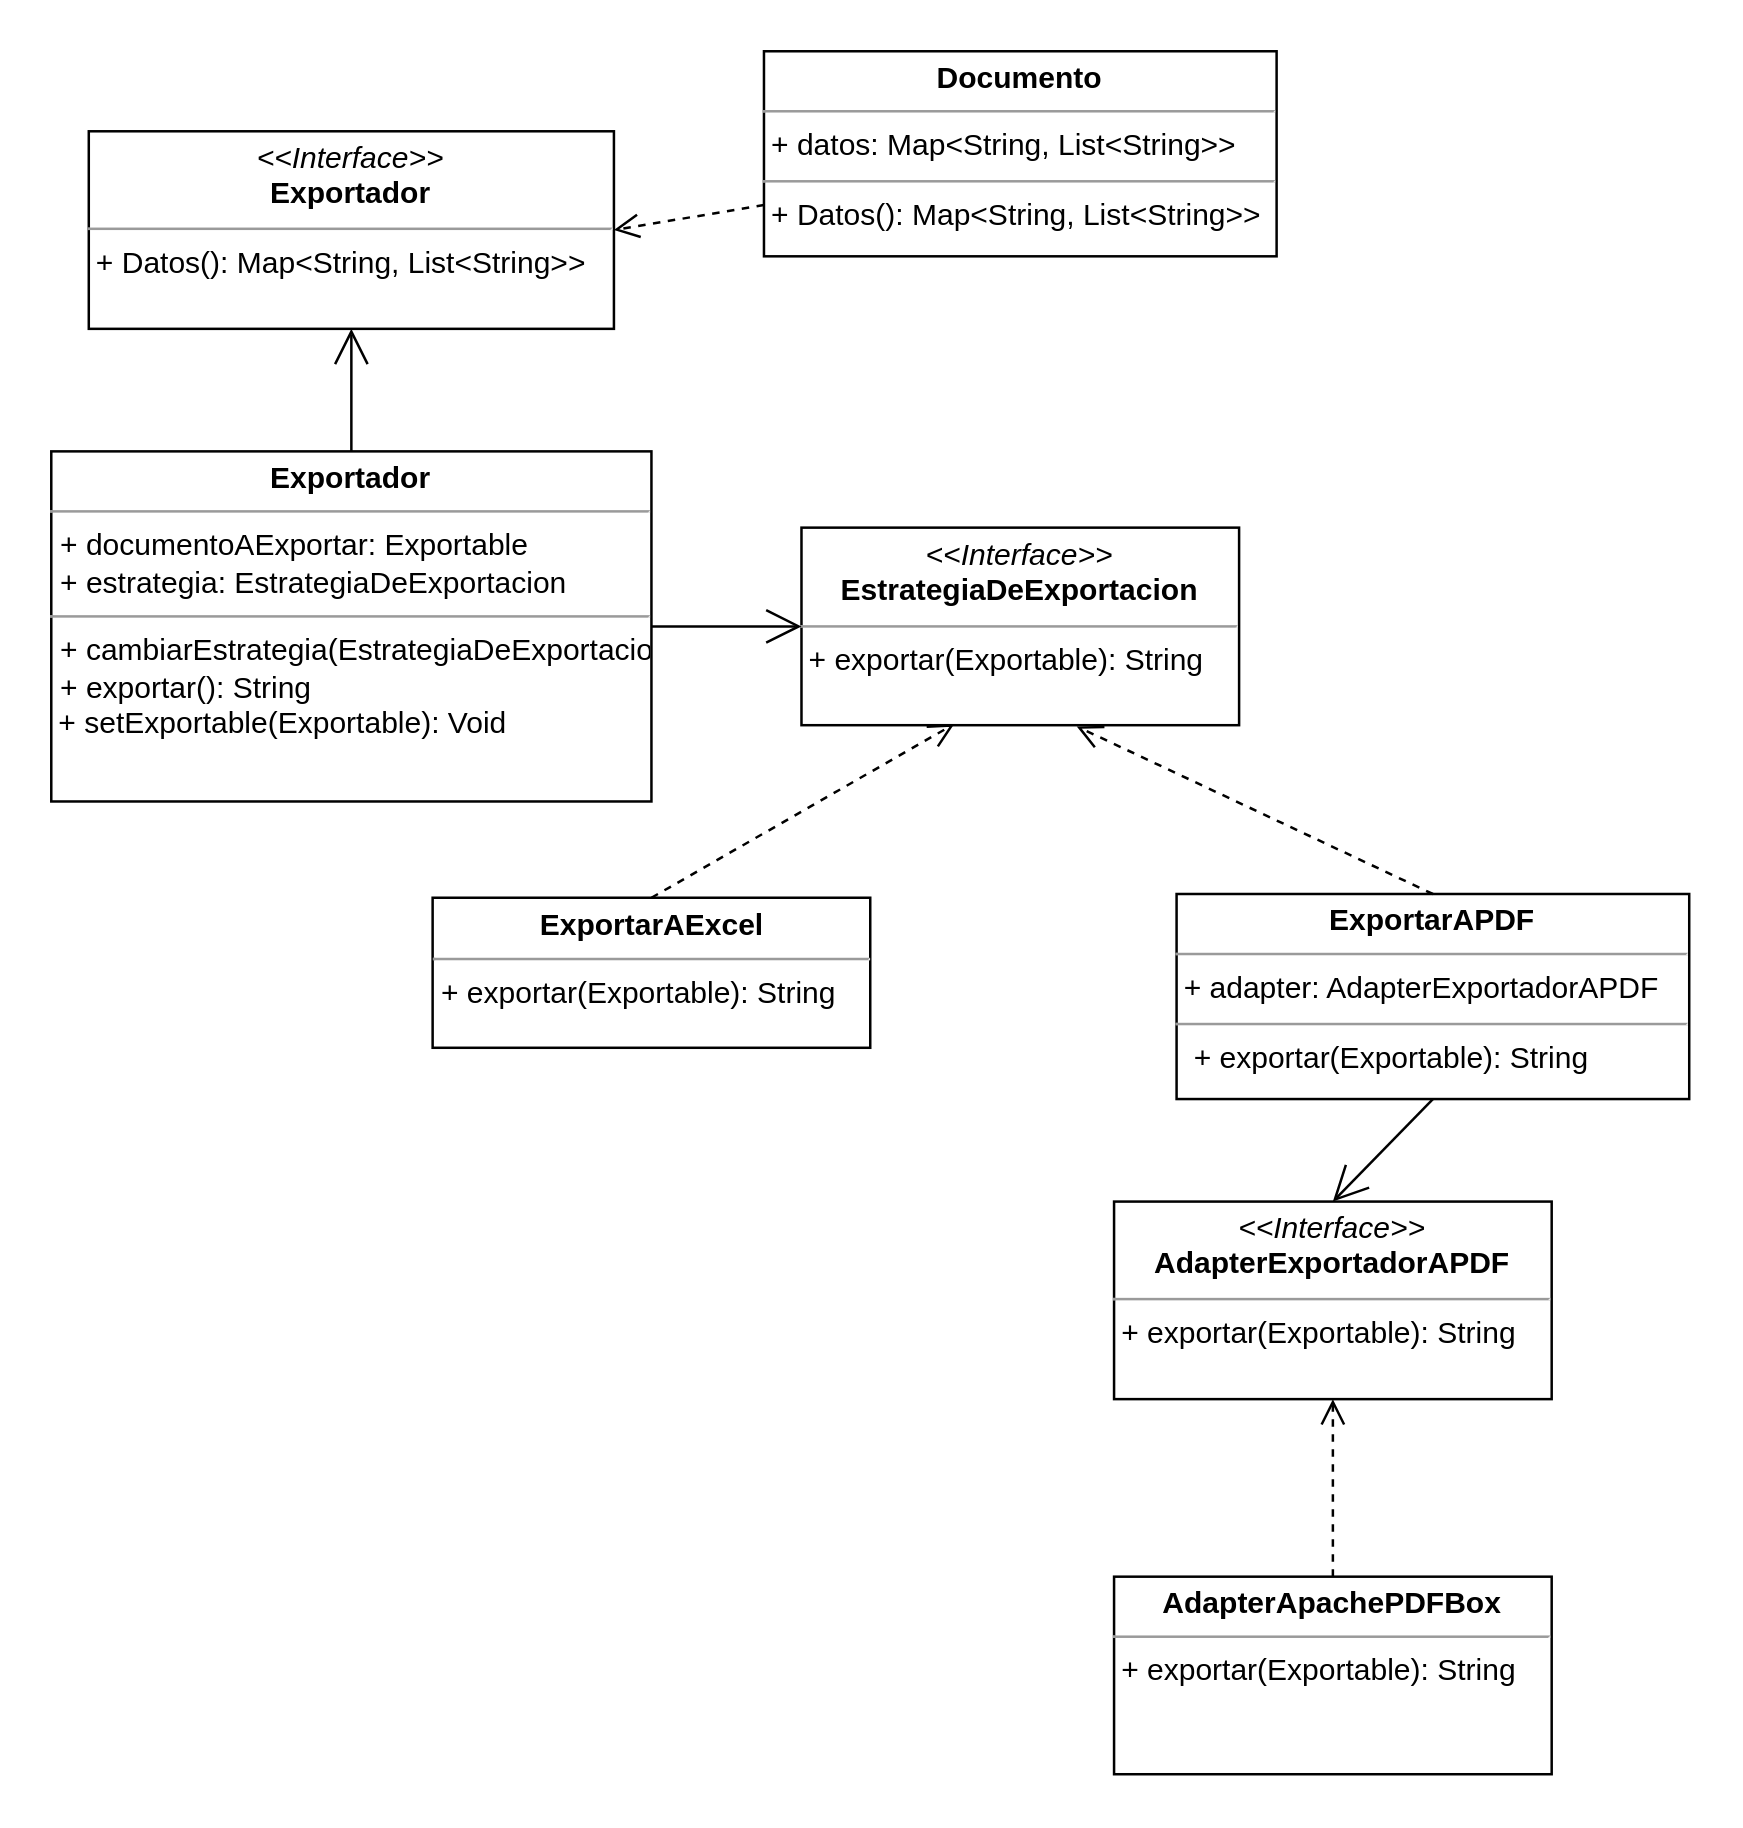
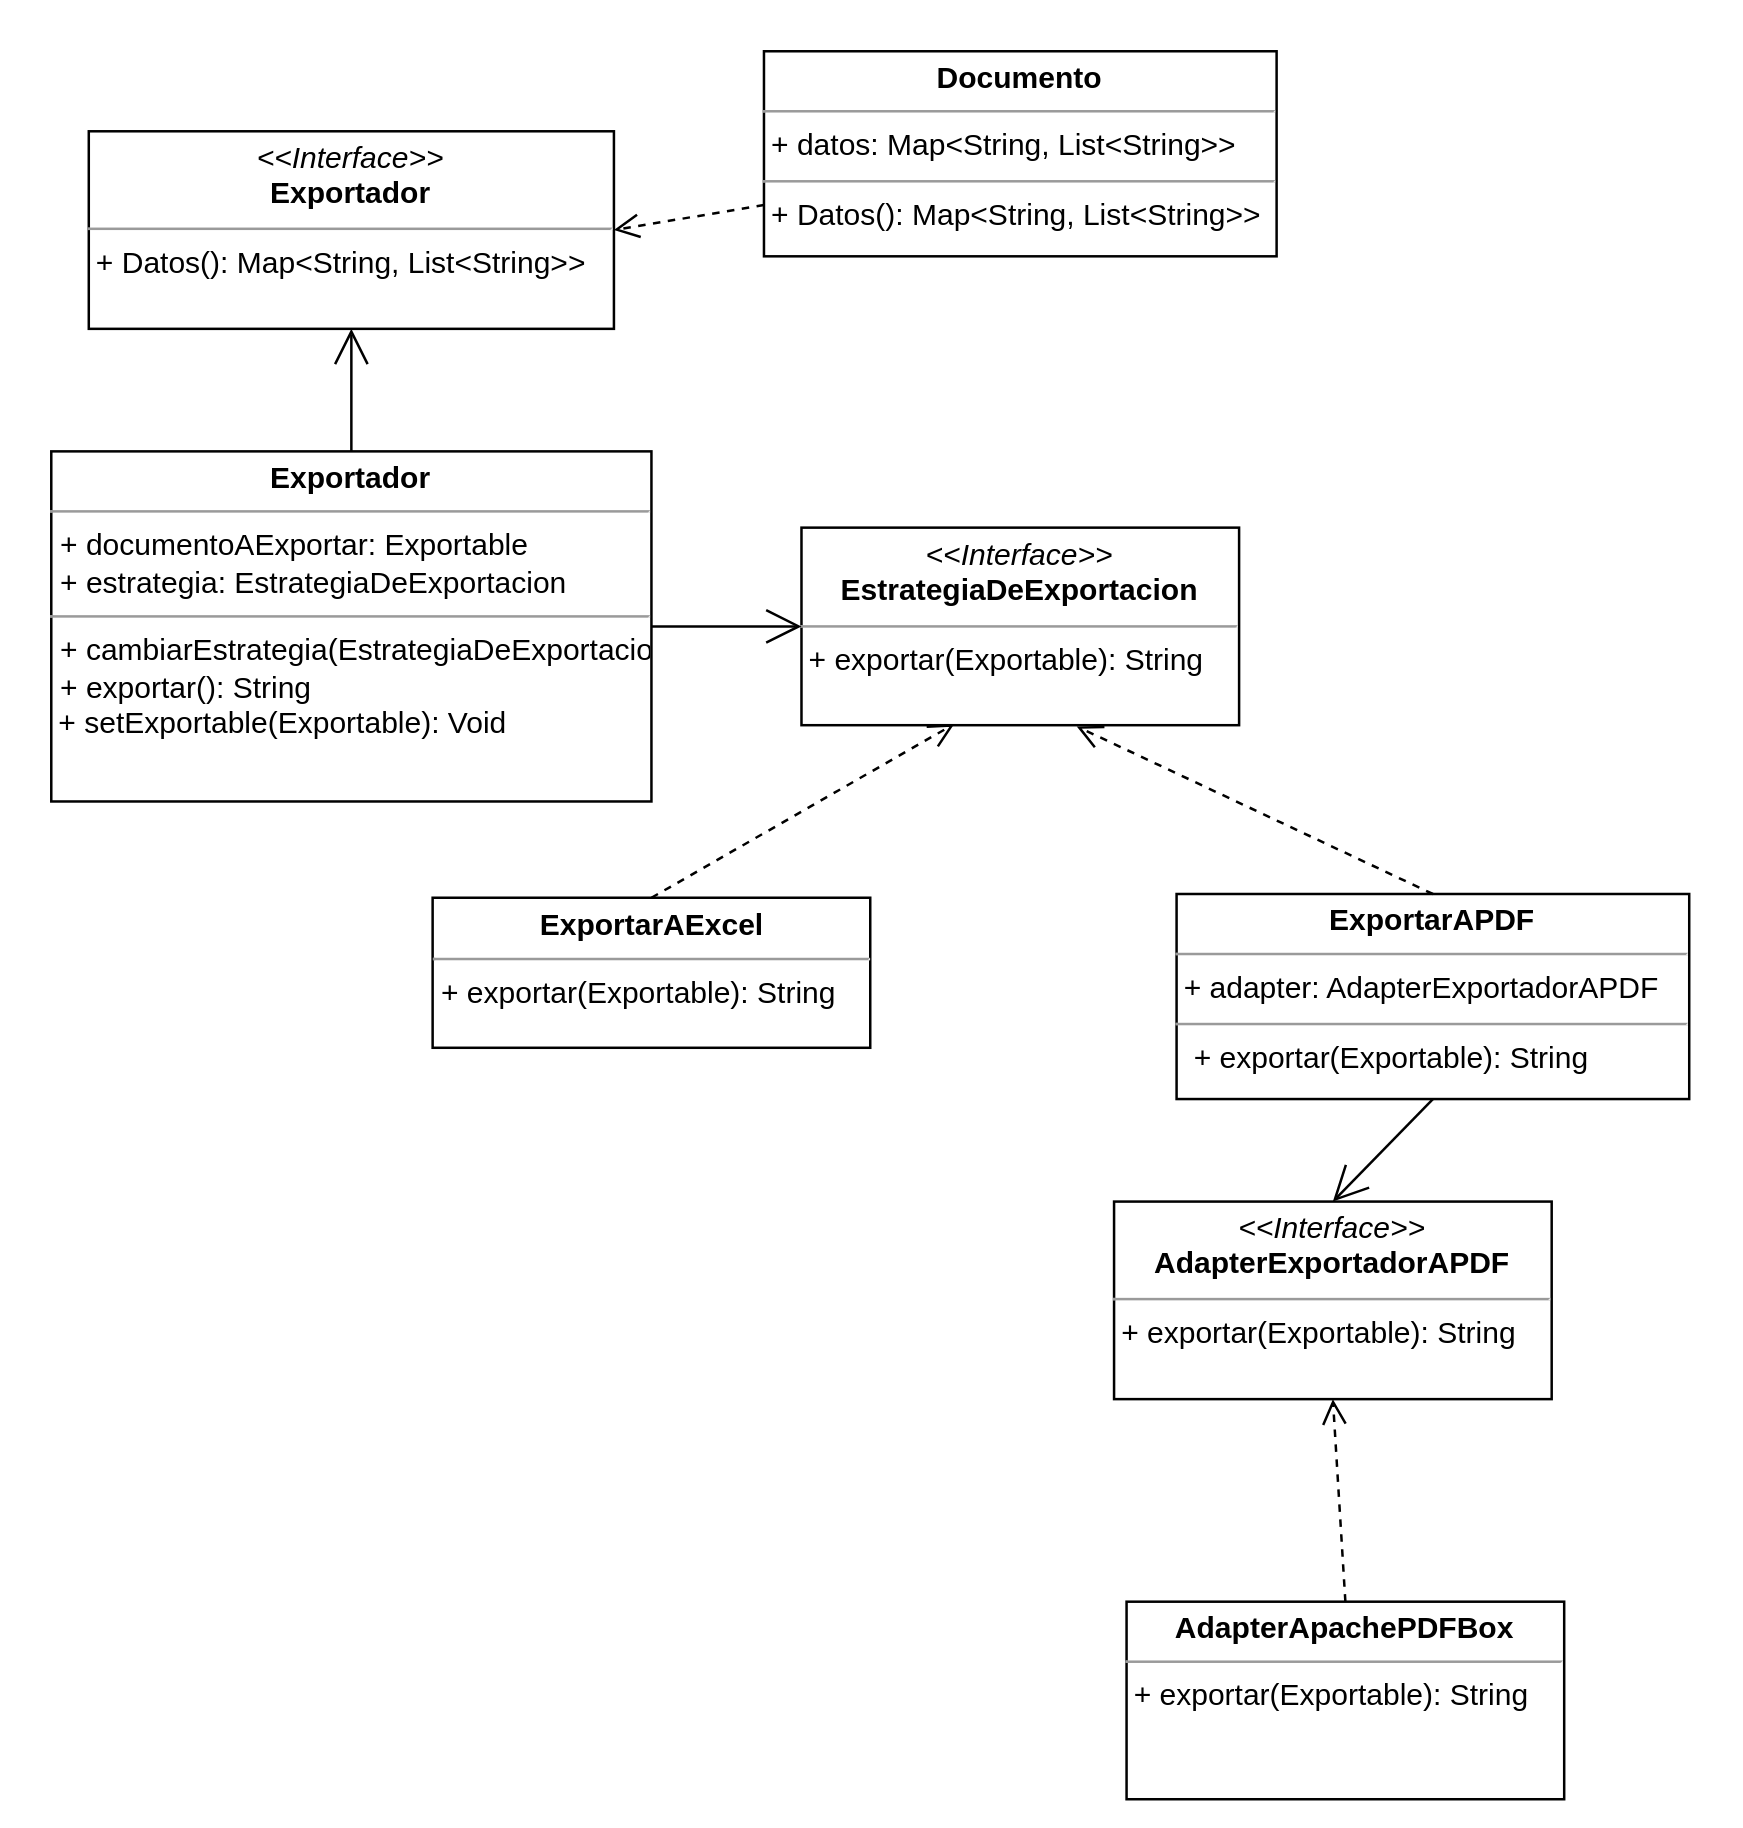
node "AdapterApachePDFBox + exportar(Exportable): String": moved (1333, 1675) -> (1345, 1700)
